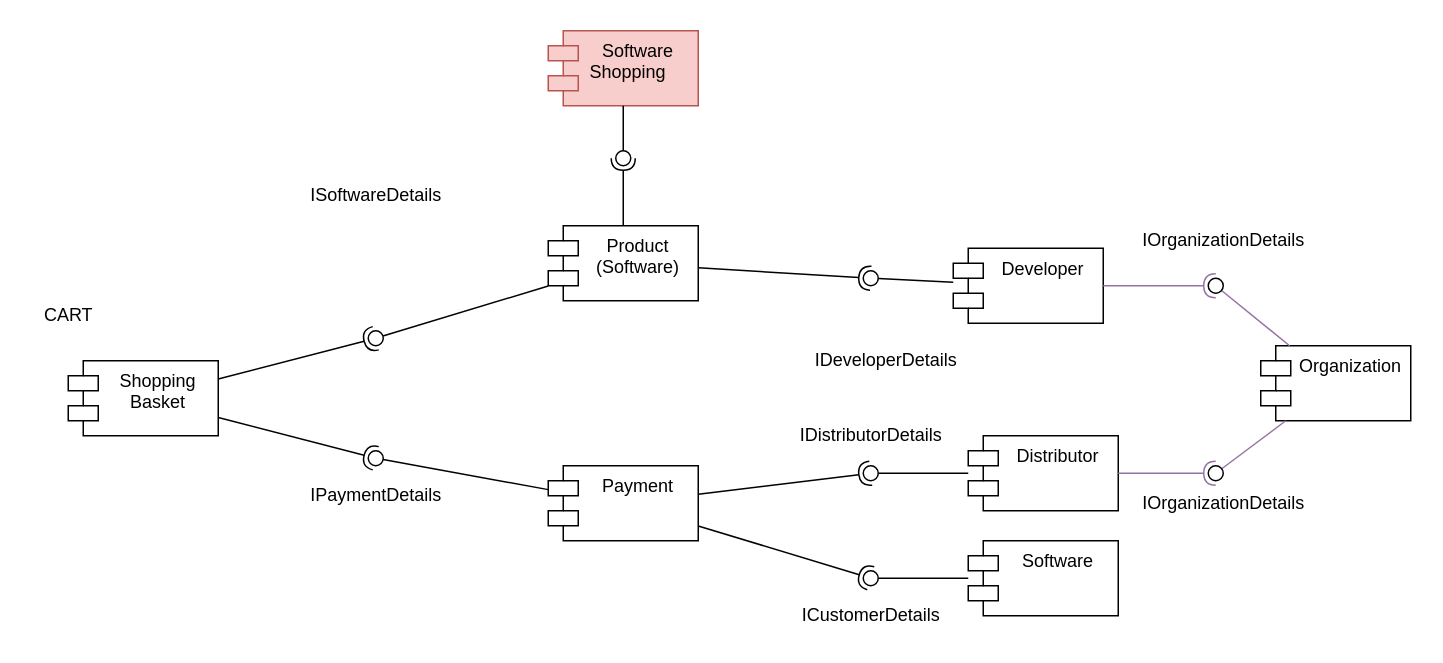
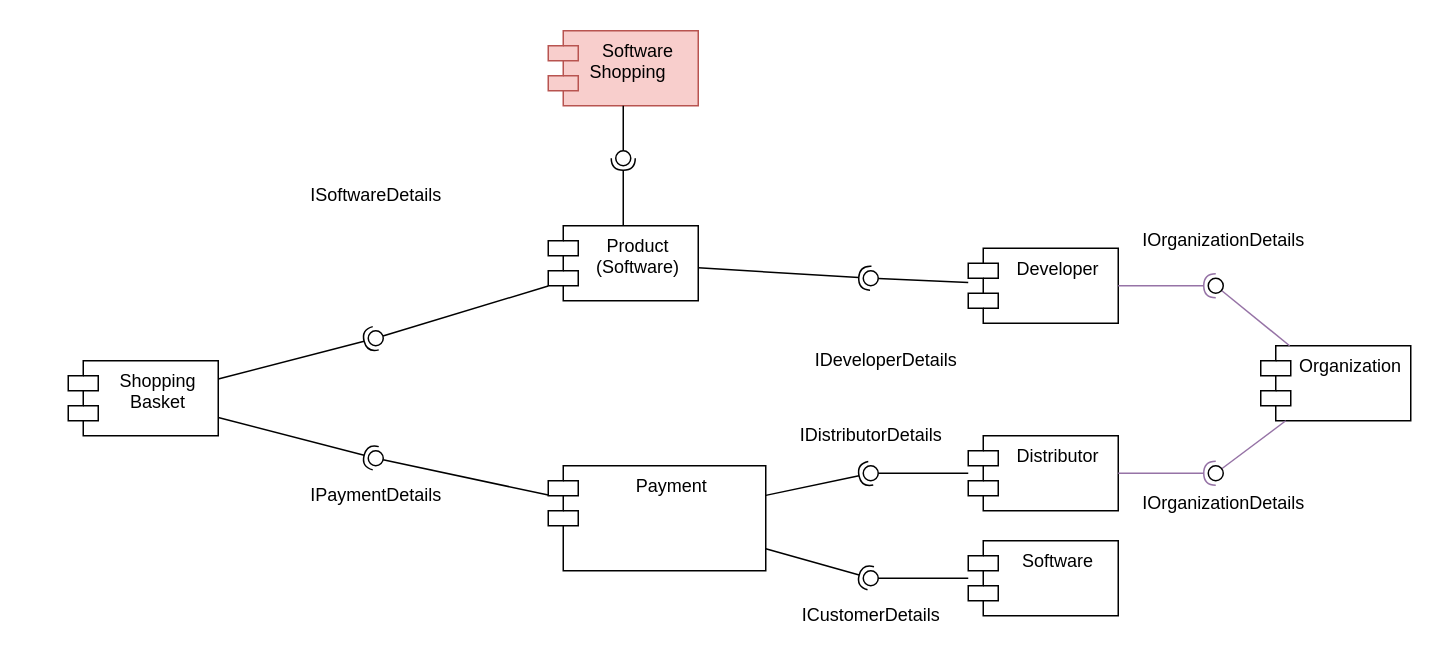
node "Developer": moved (1028, 286) -> (1043, 286)
node "CART": removed
node "Payment": size 150x75 -> 218x105
